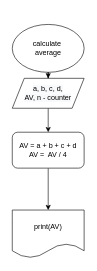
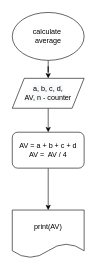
node "calculate average": moved (48, 48) -> (48, 36)
